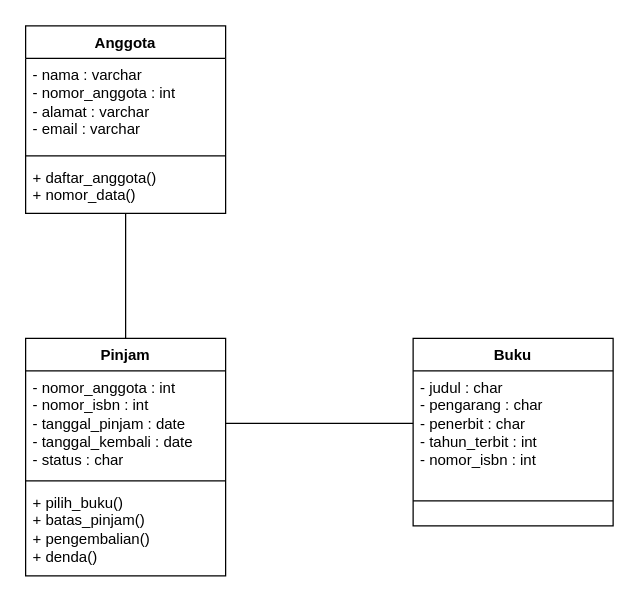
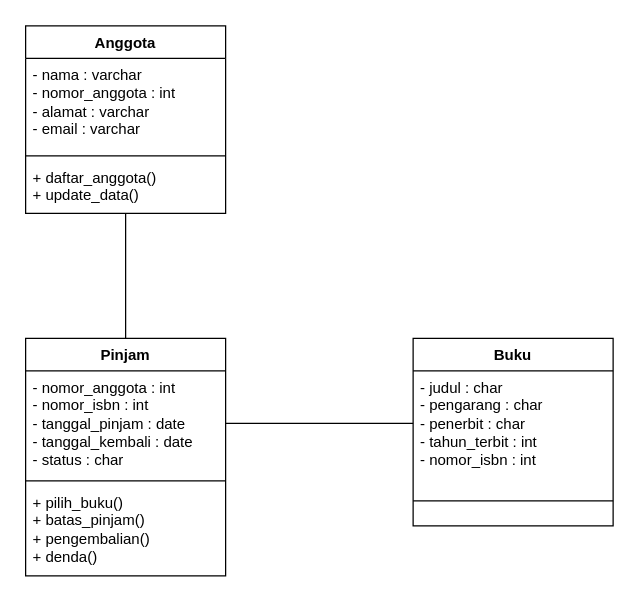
node "+ daftar_anggota() + nomor_data()": label "+ daftar_anggota() + nomor_data()" -> "+ daftar_anggota() + update_data()"
